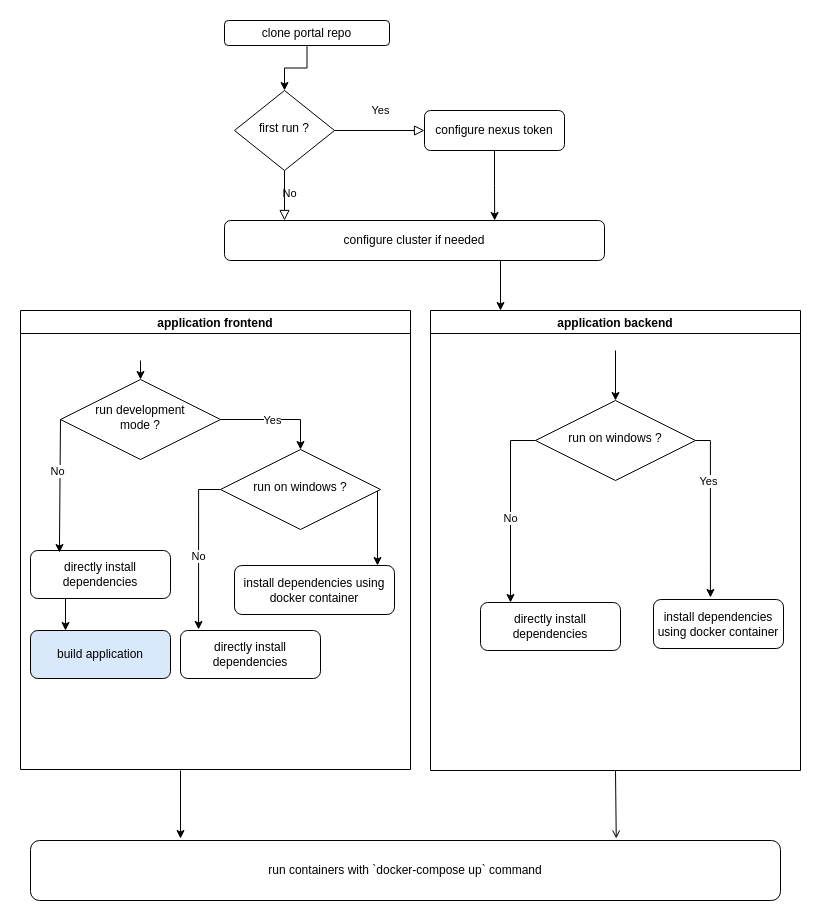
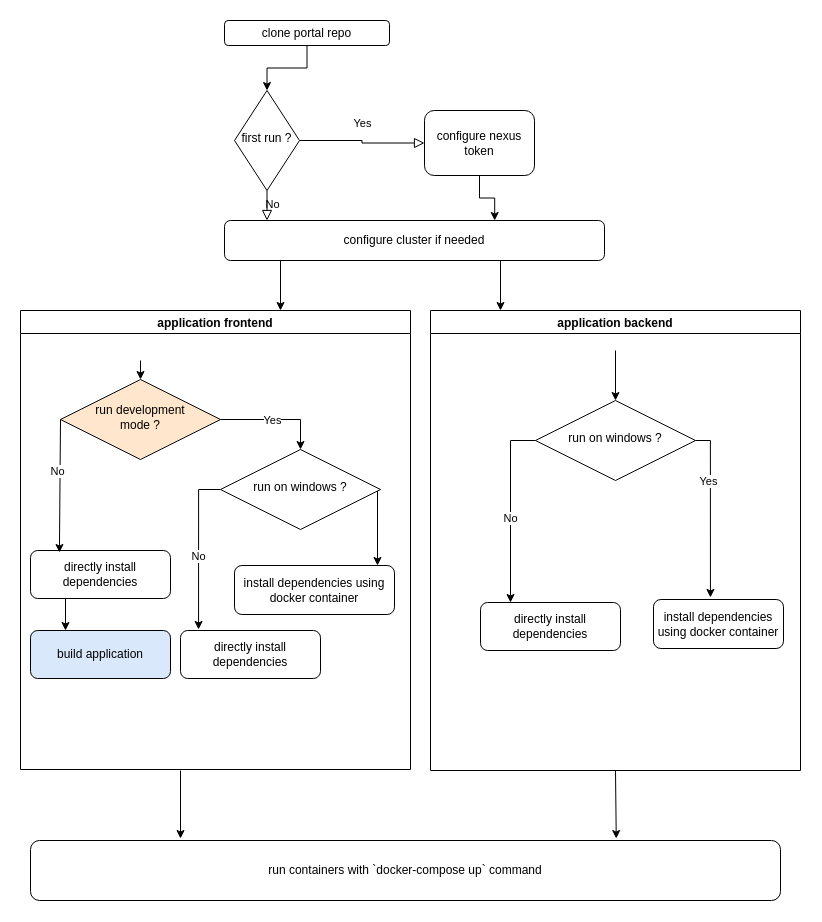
node "first run ?": size 100x80 -> 65x100
node "configure nexus token": size 140x40 -> 110x65
edge "configure cluster if needed" -> "application frontend": added
node "run development mode ?": fillcolor #ffffff -> #ffe6cc
edge "application backend" -> "run containers with `docker-compose up` command": arrowhead open -> classic
